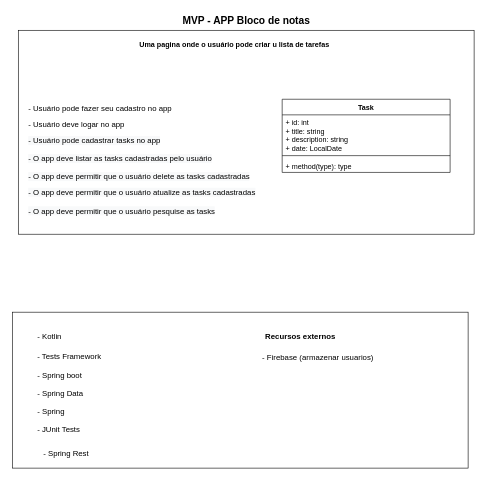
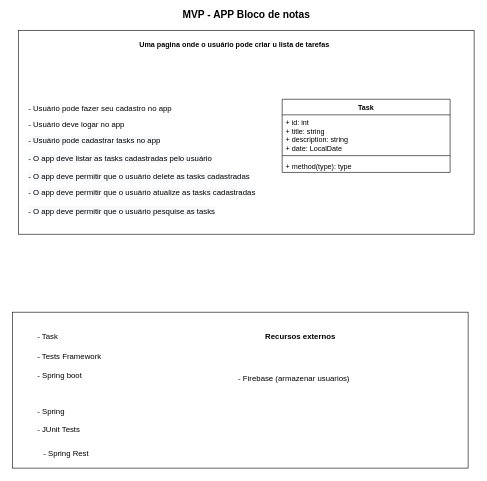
node "MVP - APP Bloco de notas": moved (246, 21) -> (246, 15)
node "- Kotlin": label "- Kotlin" -> "- Task"
node "- Firebase (armazenar usuarios)": moved (330, 357) -> (306, 378)
node "- Spring Data": removed
